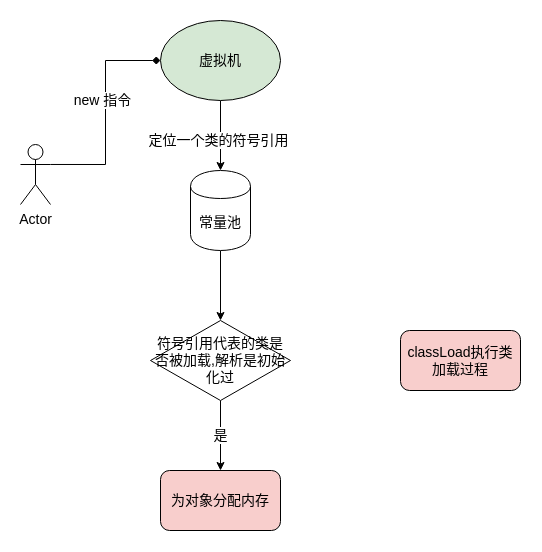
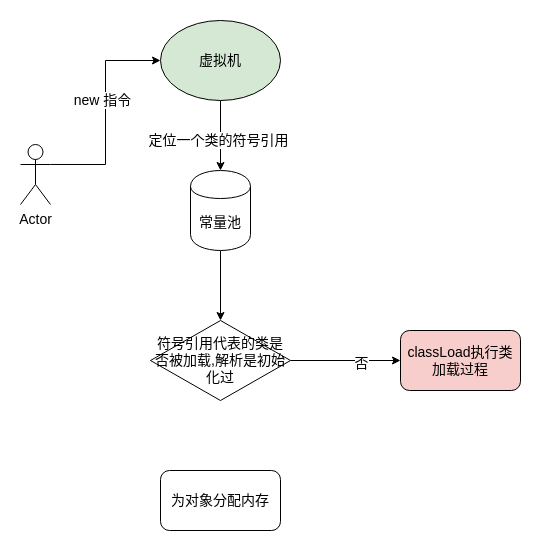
edge "Actor" -> "虚拟机": arrowhead diamond -> classic
edge "符号引用代表的类是否被加载,解析是初始化过" -> "classLoad执行类加载过程": added, label "否"
edge "符号引用代表的类是否被加载,解析是初始化过" -> "为对象分配内存": removed, label "是"
node "为对象分配内存": fillcolor #f8cecc -> #ffffff
